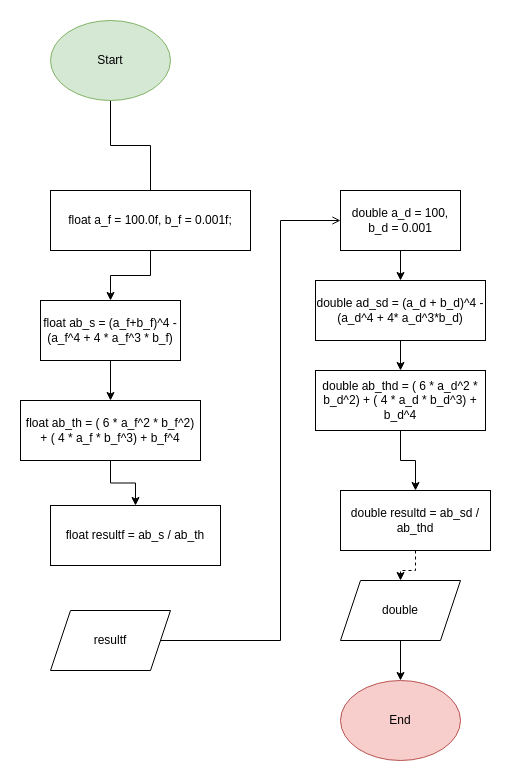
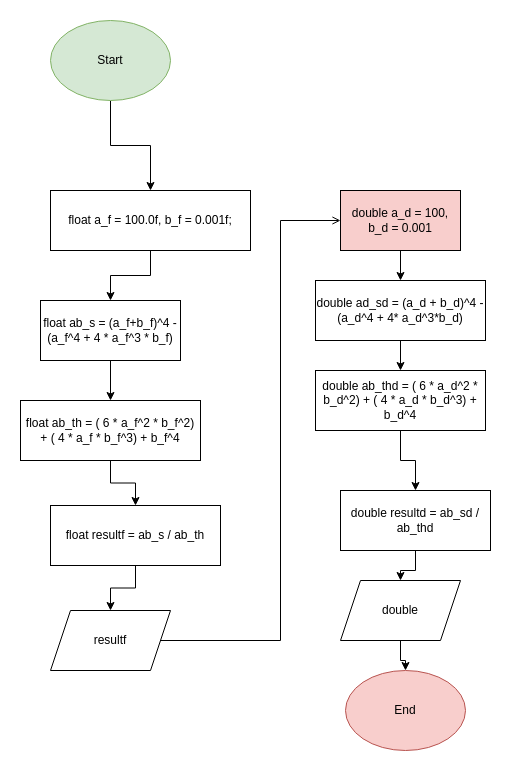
edge "Start" -- "float a_f = 100.0f, b_f = 0.001f;": arrowhead none -> classic
node "double a_d = 100, b_d = 0.001": fillcolor #ffffff -> #f8cecc
edge "double resultd = ab_sd / ab_thd" -> "double": style dashed -> solid
edge "float resultf = ab_s / ab_th" -> "resultf": added
node "End": moved (401, 721) -> (406, 711)
